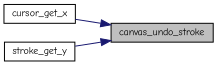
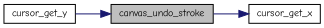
edge "cursor_get_x" -> "canvas_undo_stroke": reversed
node "stroke_get_y": label "stroke_get_y" -> "cursor_get_y"
